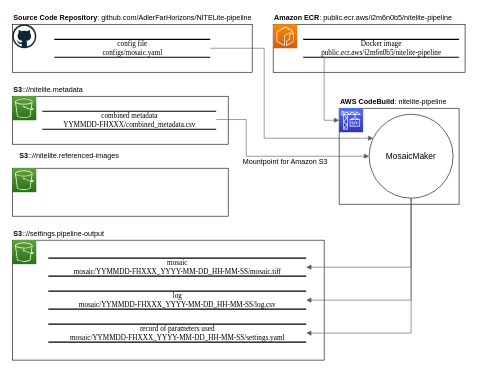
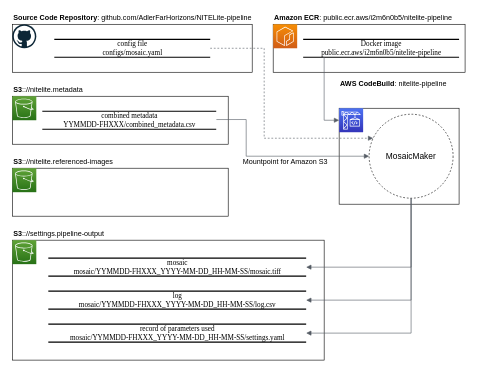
node "AWS CodeBuild: nitelite-pipeline": moved (396, 102) -> (396, 84)
edge "config file configs/mosaic.yaml" -> "MosaicMaker": style solid -> dashed
node "S3:://nitelite.referenced-images": moved (69, 156) -> (63, 162)
node "MosaicMaker": style solid -> dashed
